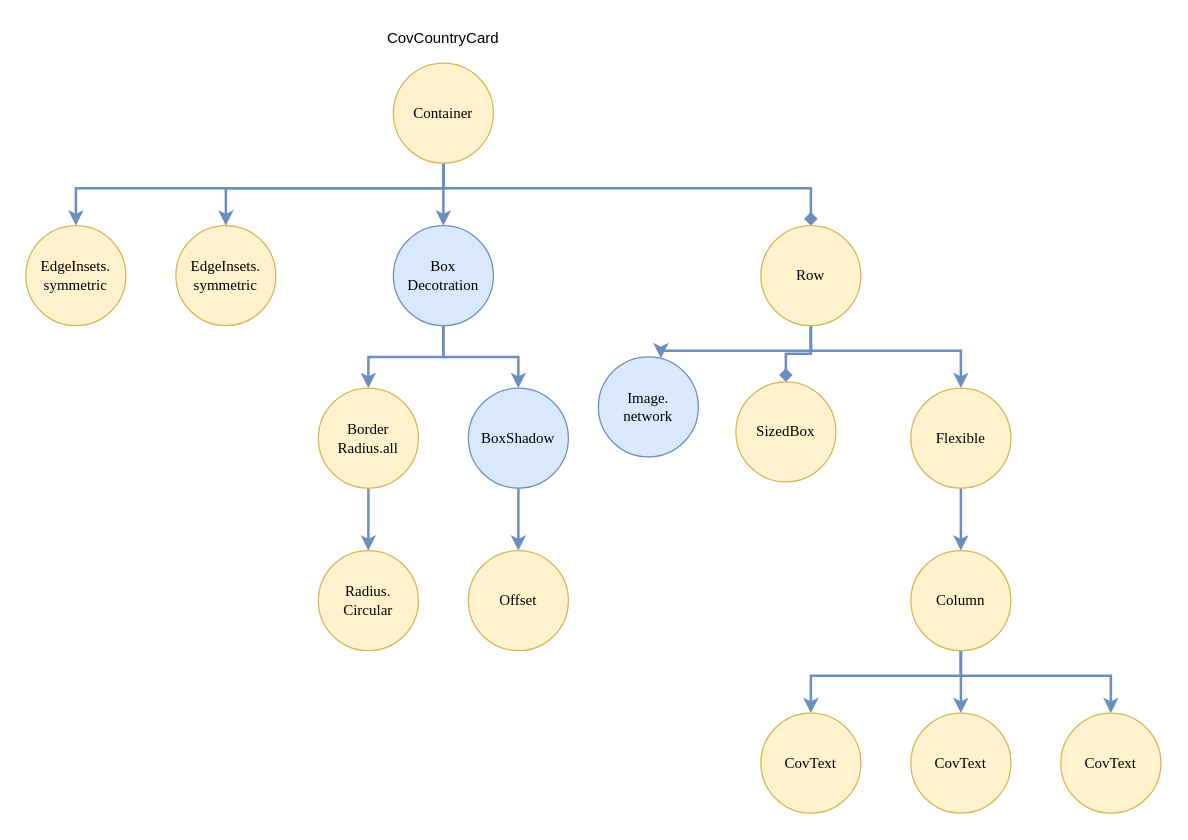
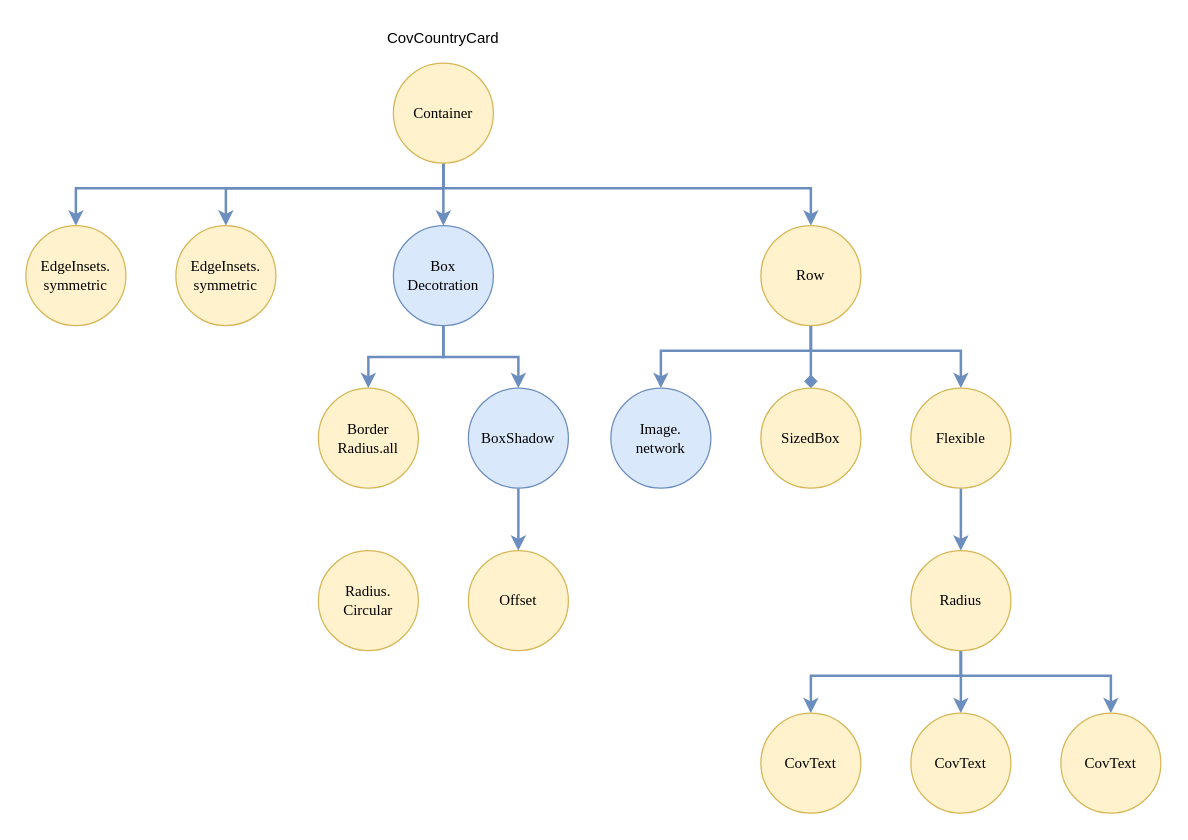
edge "Container" -> "Row": arrowhead diamond -> classic
node "Image. network": moved (648, 407) -> (661, 438)
node "SizedBox": moved (786, 432) -> (811, 438)
edge "Border Radius.all" -> "Radius. Circular": removed
node "Column": label "Column" -> "Radius"
